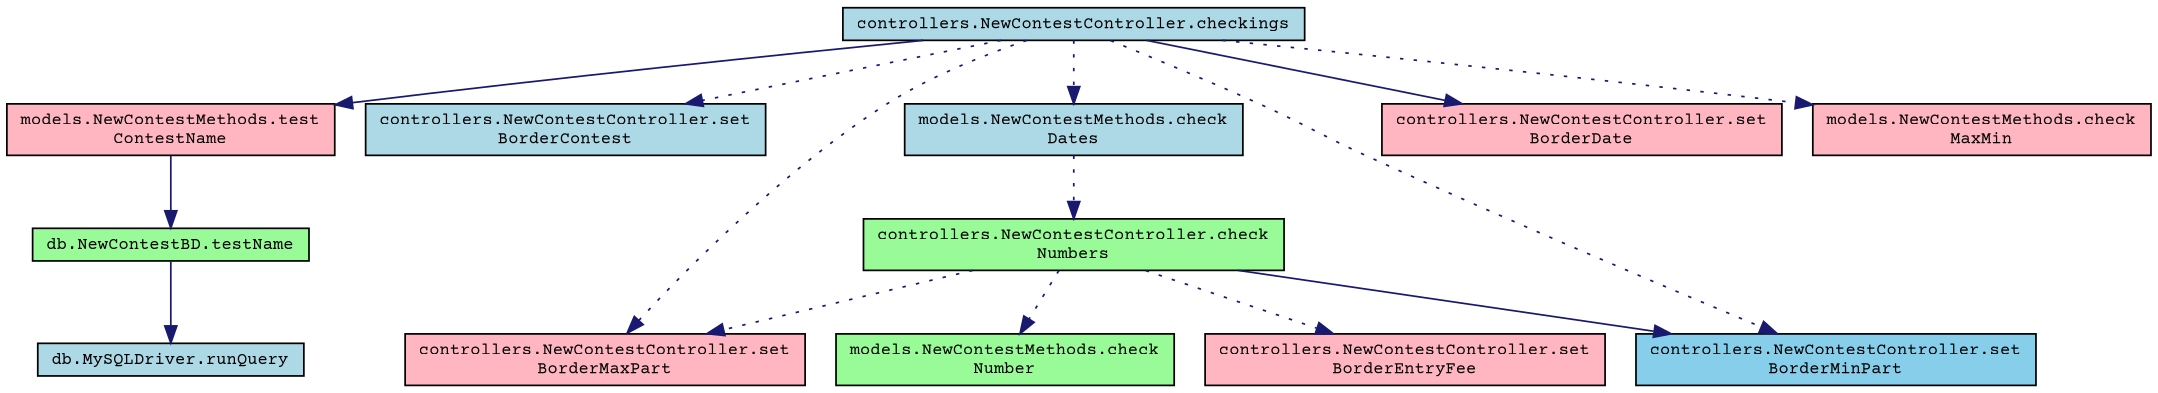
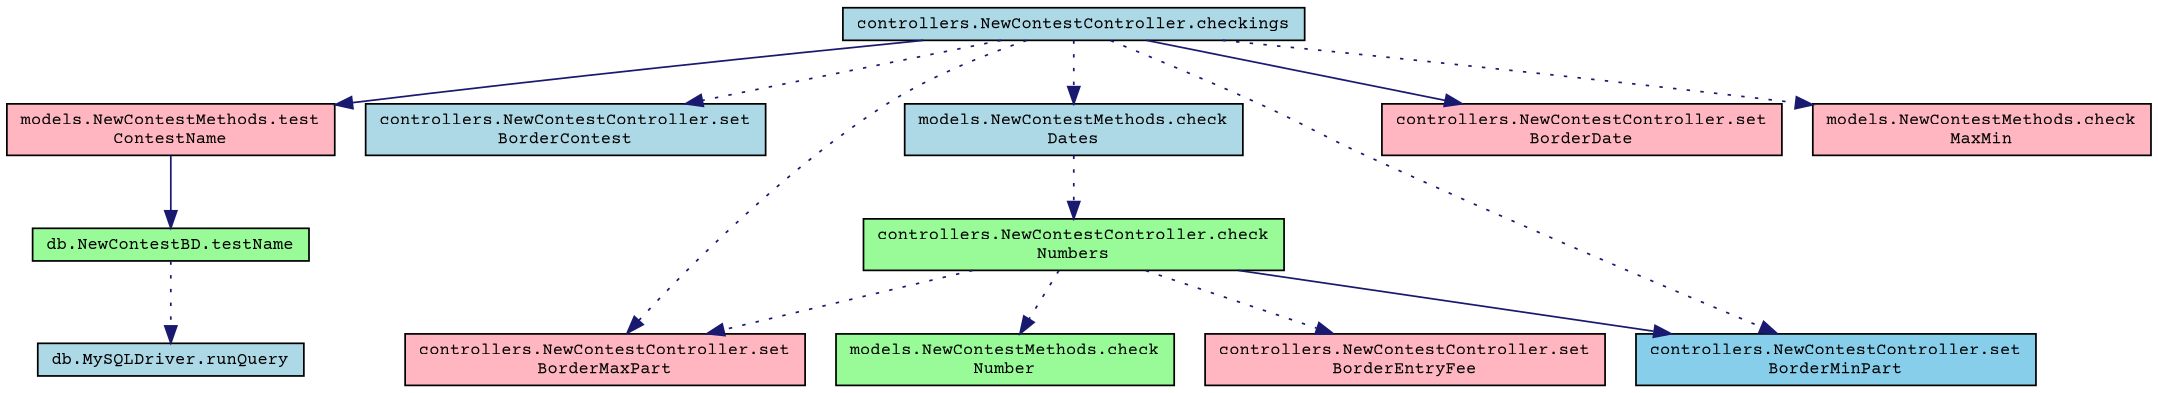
edge "db.NewContestBD.testName" -> "db.MySQLDriver.runQuery": style solid -> dotted
